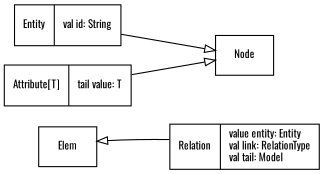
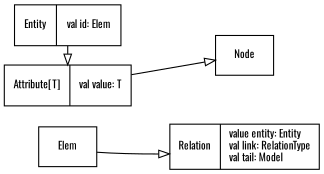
node "Entity": text "val id: String" -> "val id: Elem"
edge "Entity" -> "Node": now "Entity" -> "Attribute[T]"
node "Attribute[T]": text "tail value: T" -> "val value: T"
edge "Relation" -> "Elem": reversed
